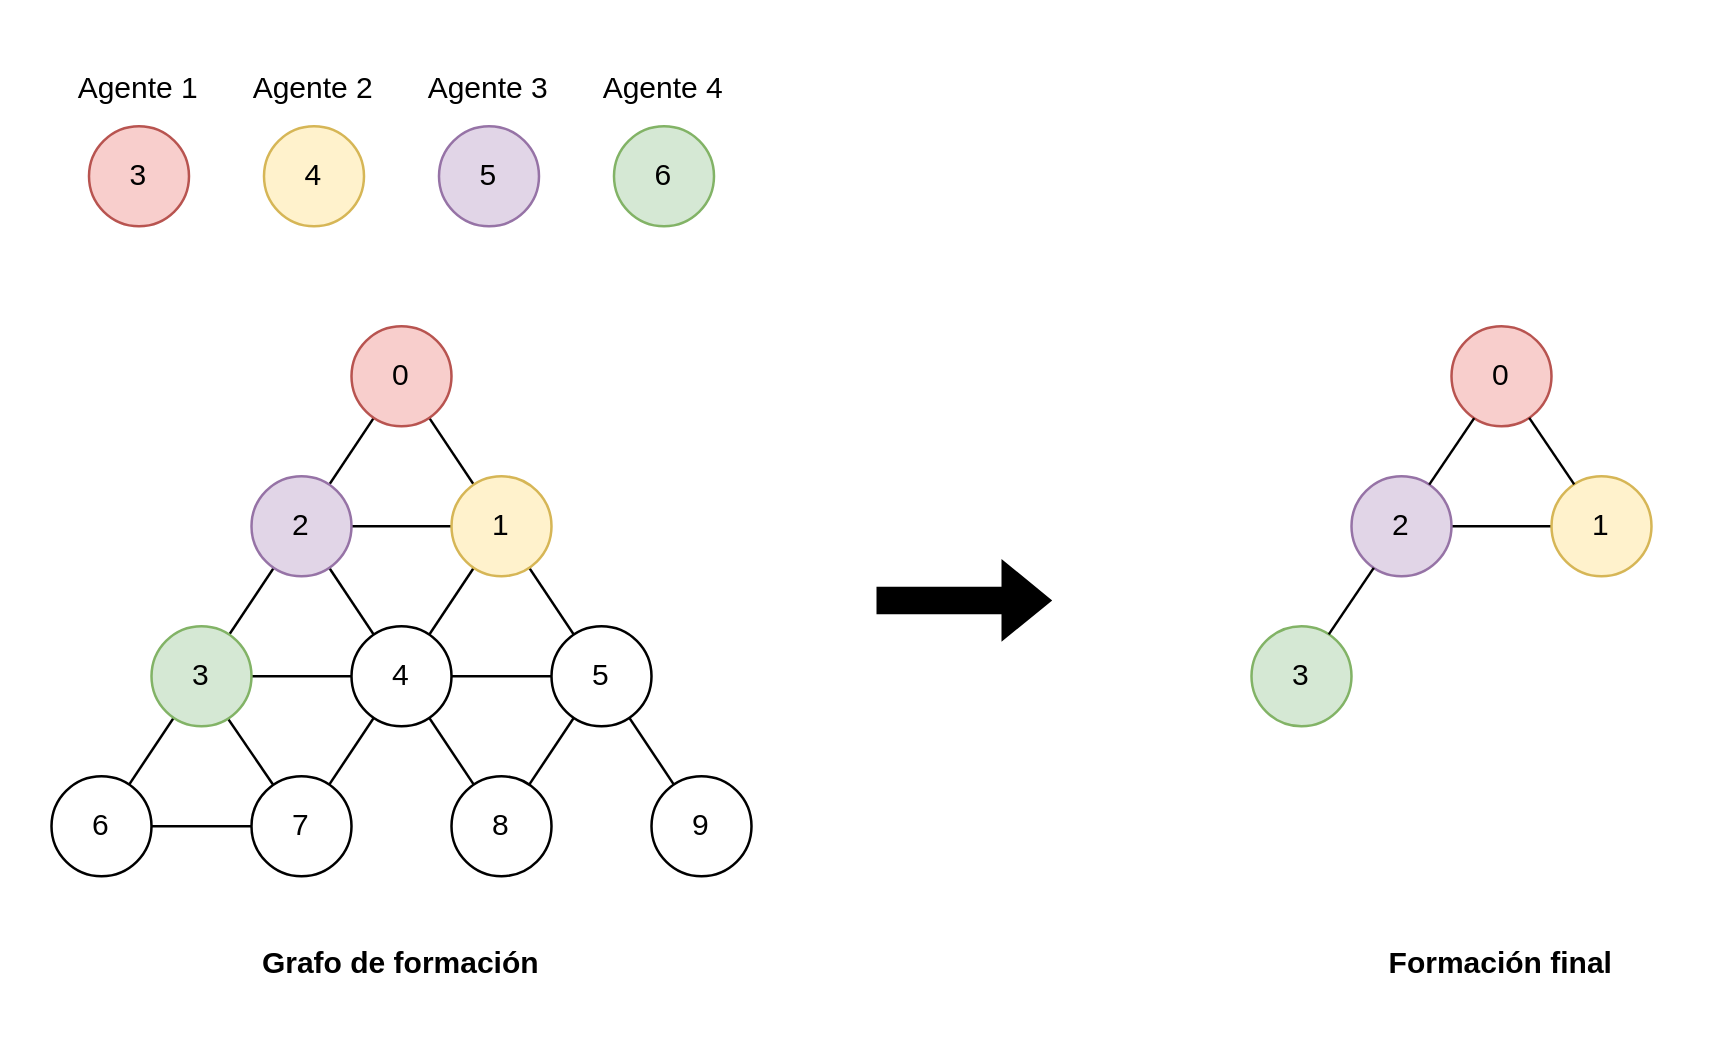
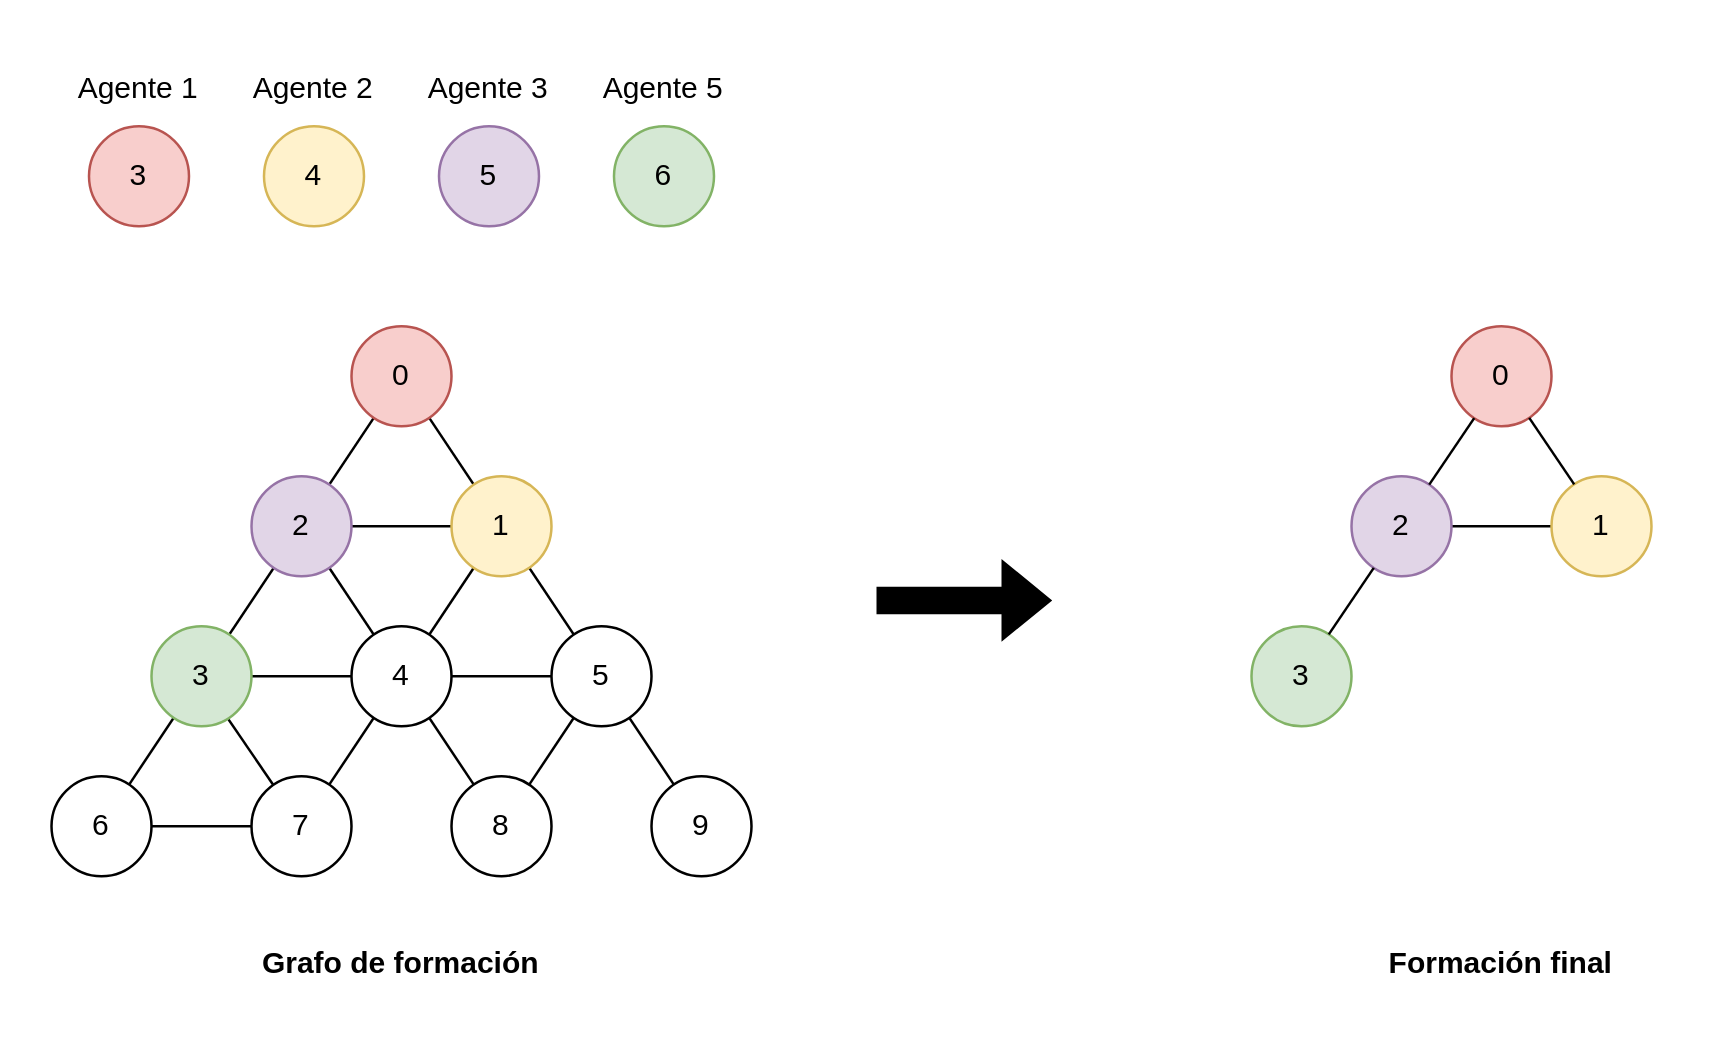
node "Agente 4": label "Agente 4" -> "Agente 5"
